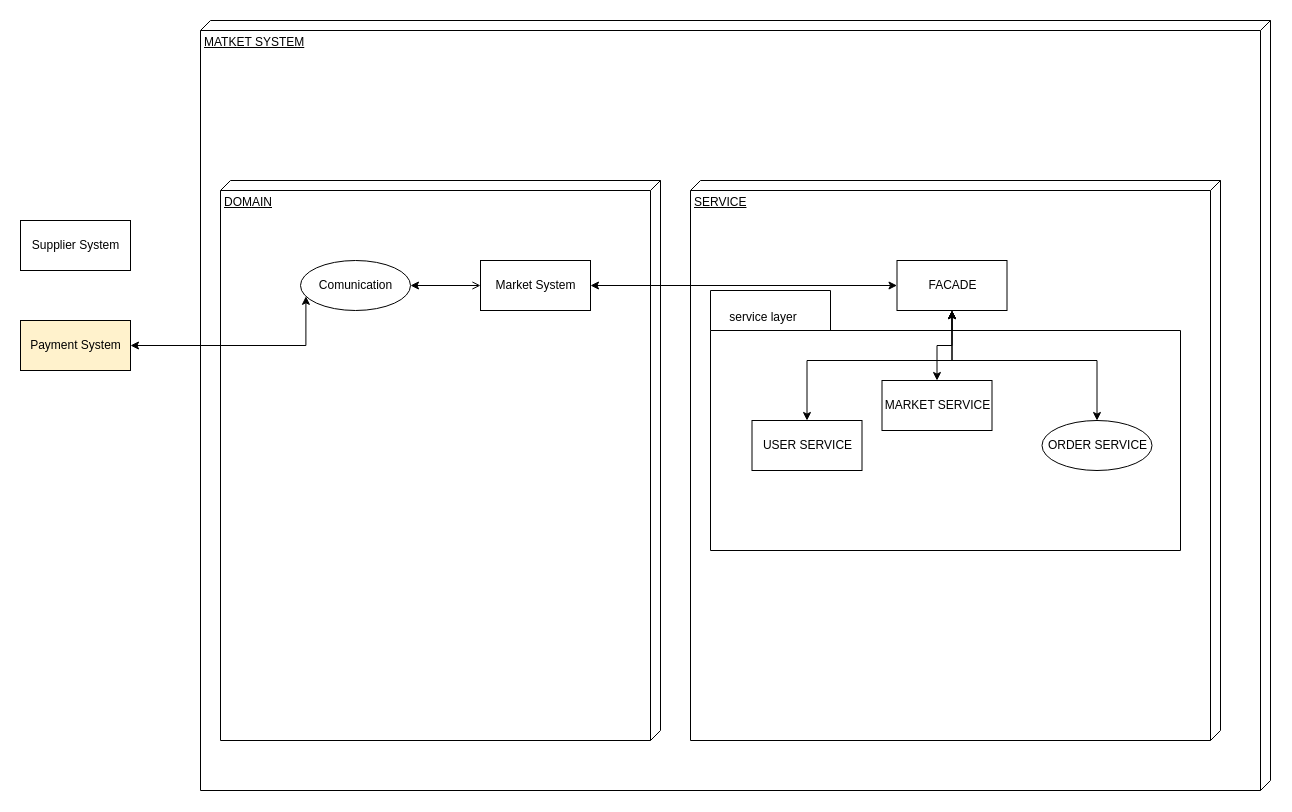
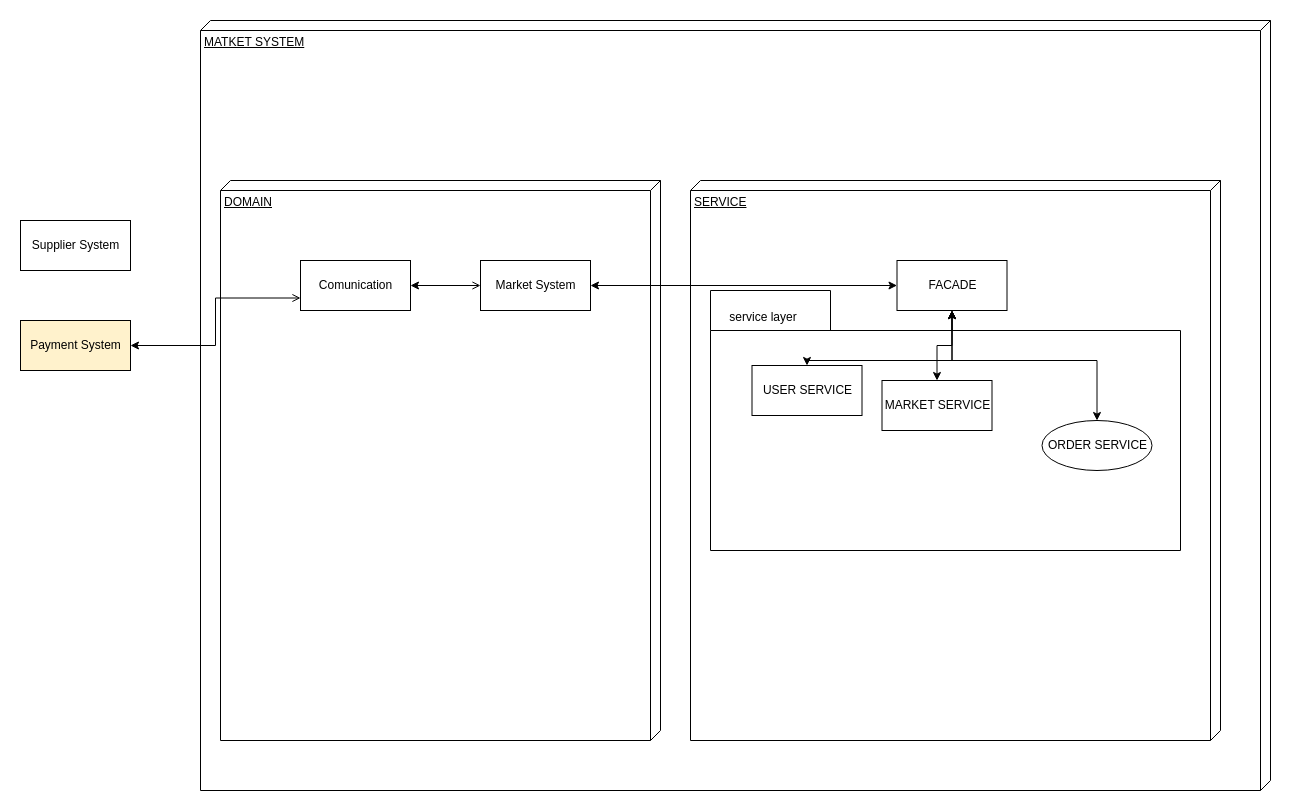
node "Comunication": shape ellipse -> rectangle
edge "Comunication" -- "Payment System": arrowhead classic -> open
node "USER SERVICE": moved (807, 446) -> (807, 391)
